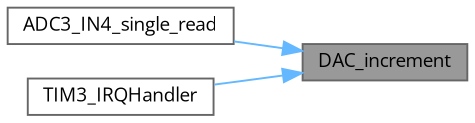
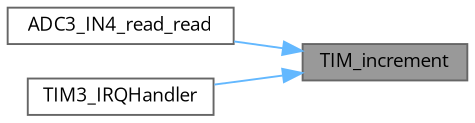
node "ADC3_IN4_single_read": label "ADC3_IN4_single_read" -> "ADC3_IN4_read_read"
node "DAC_increment": label "DAC_increment" -> "TIM_increment"
